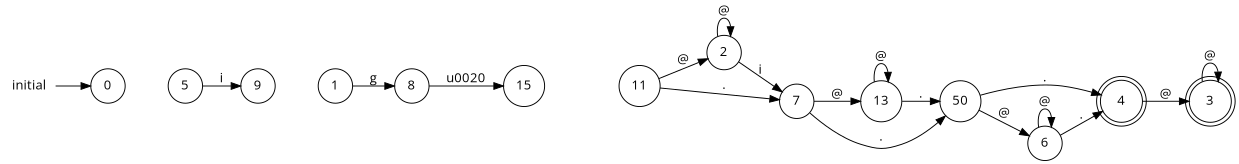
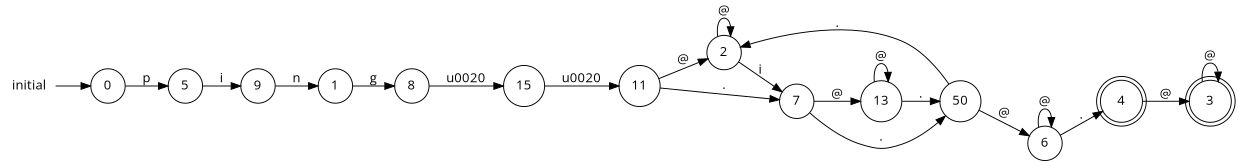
edge "50" -> "4": now "50" -> "2"
edge "0" -> "5": added, label "p"
edge "9" -> "1": added, label "n"
edge "15" -> "11": added, label "u0020"
